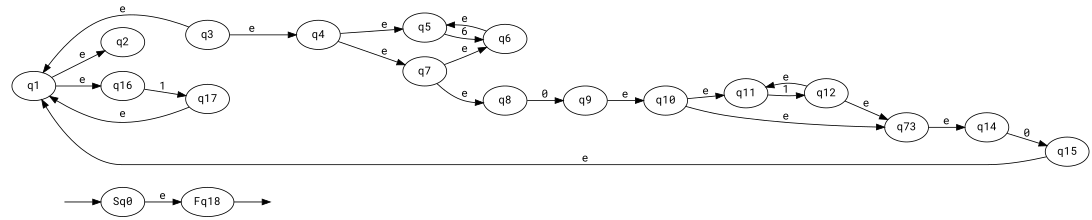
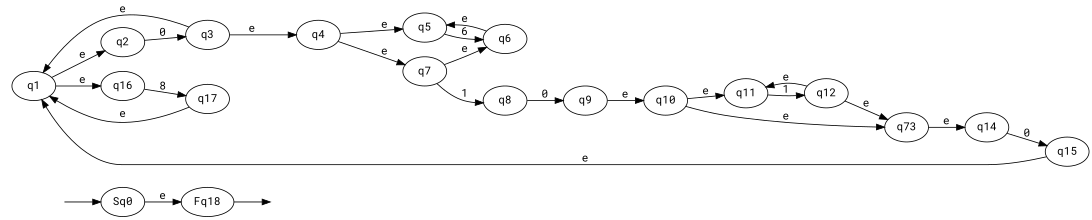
edge "q2" -> "q3": added, label "0"
edge "q16" -> "q17": label "1" -> "8"
edge "q7" -> "q8": label "e" -> "1"
